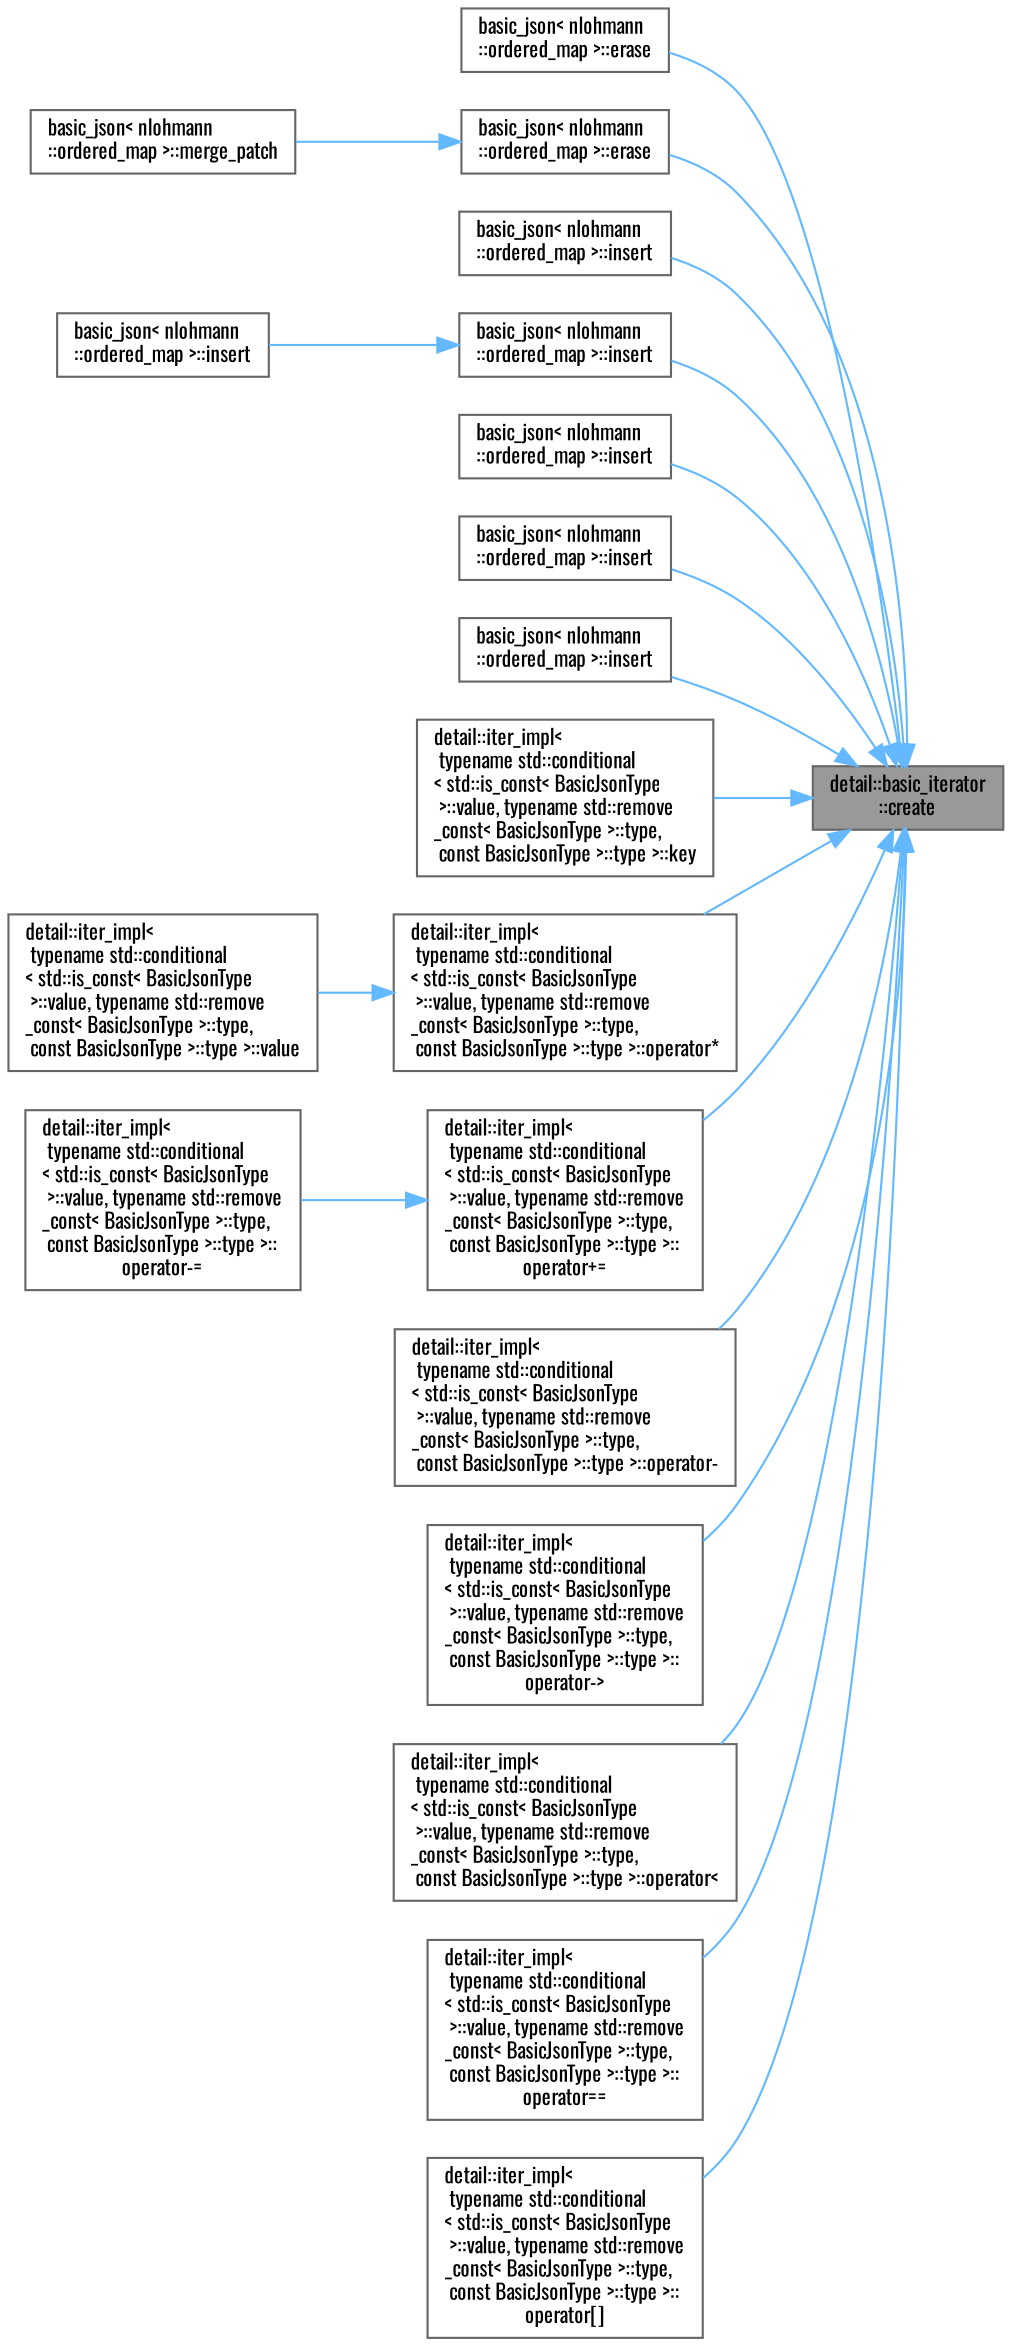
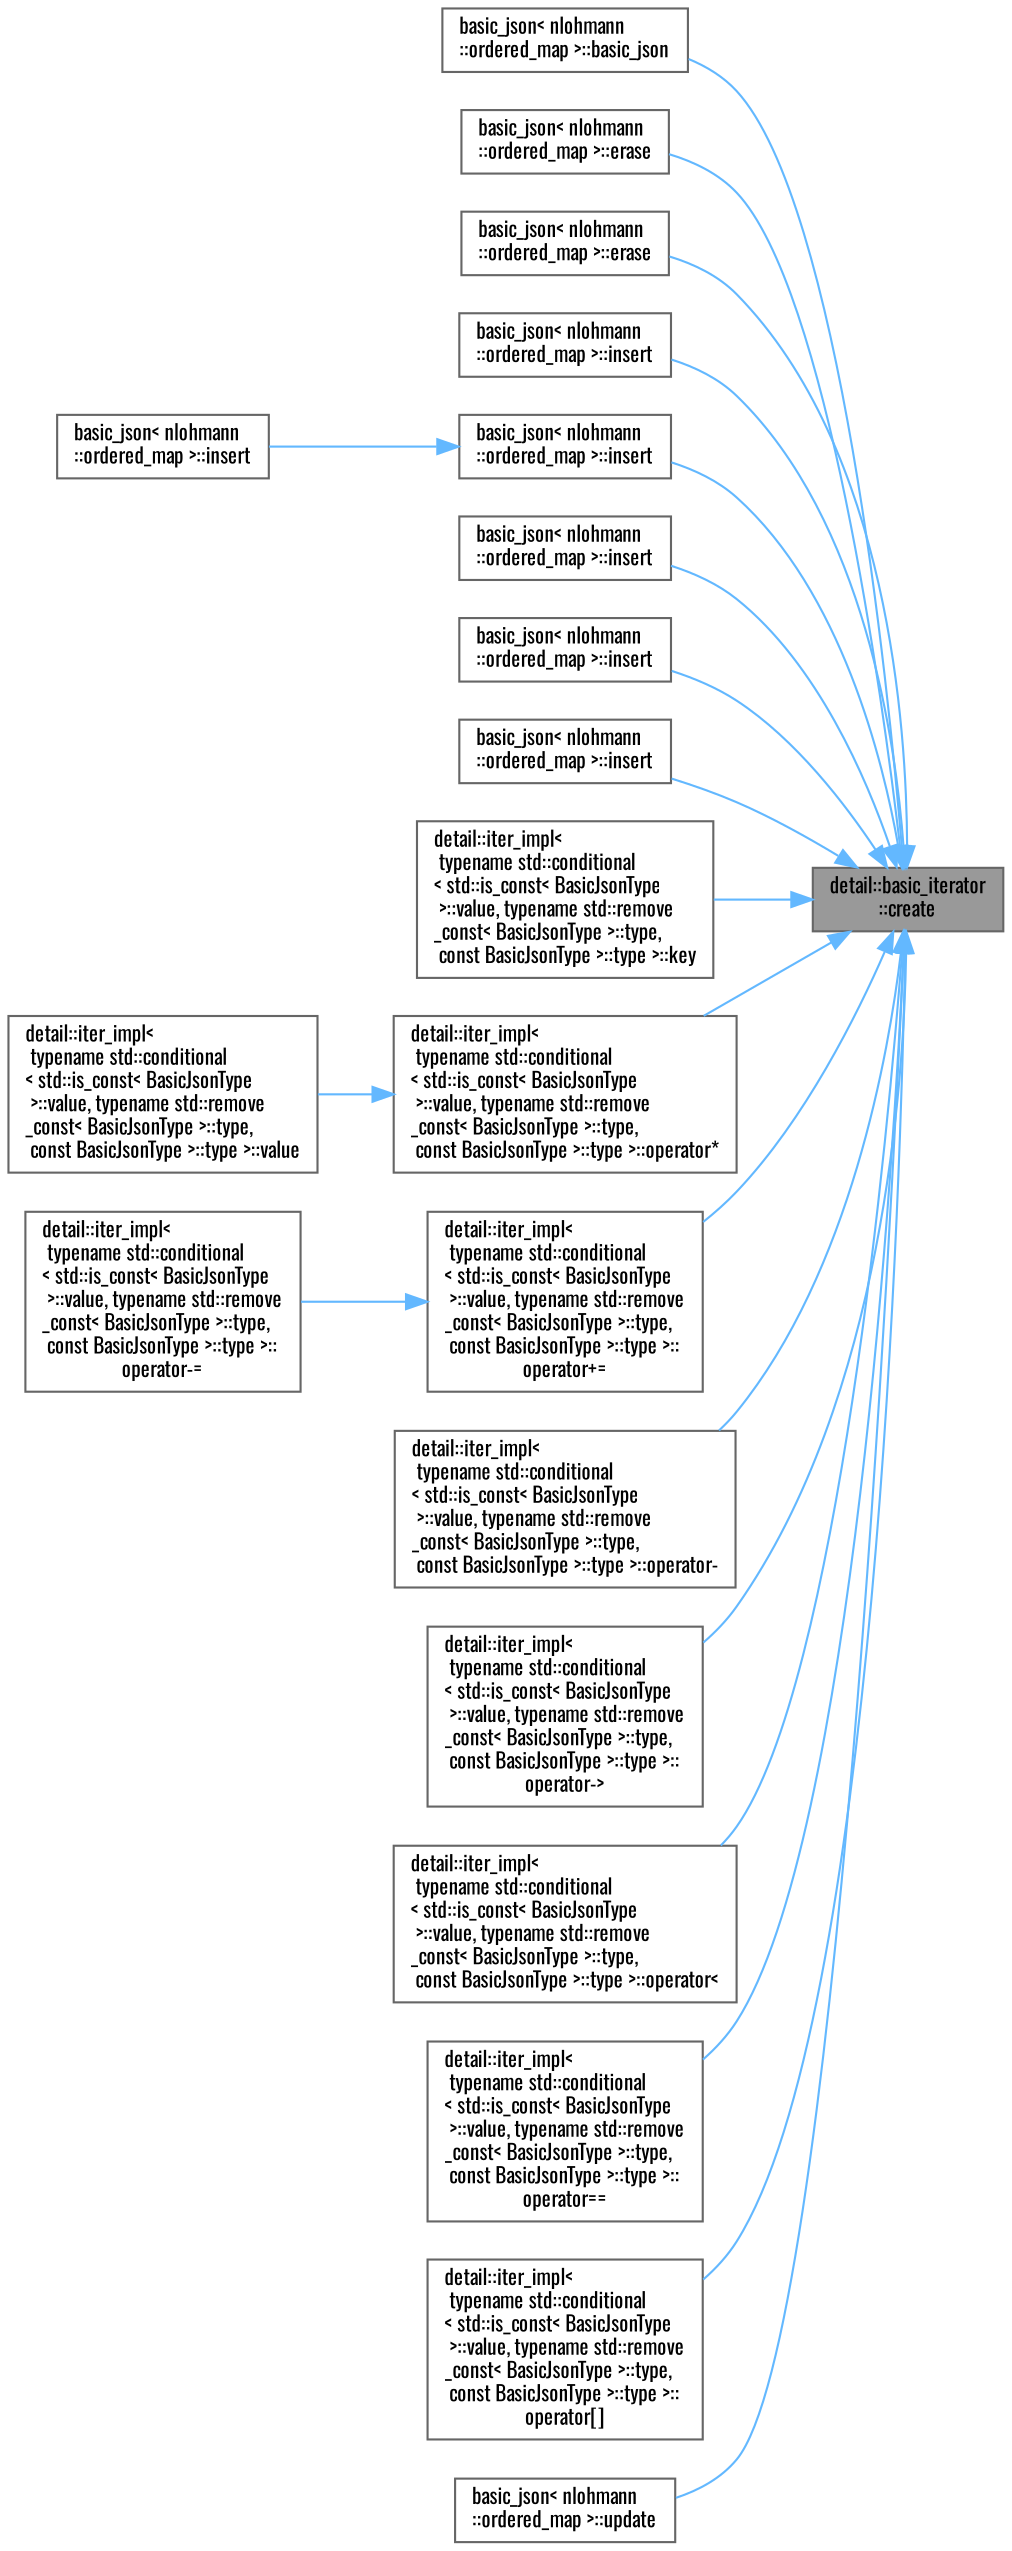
node "basic_json< nlohmann ::ordered_map >::basic_json": added
node "basic_json< nlohmann ::ordered_map >::merge_patch": removed
node "basic_json< nlohmann ::ordered_map >::update": added
